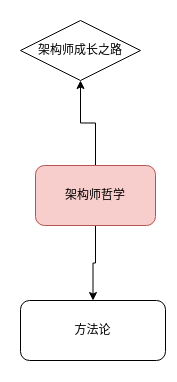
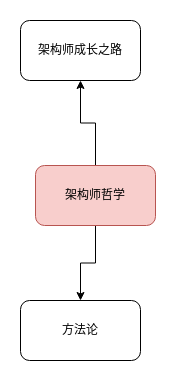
node "架构师成长之路": shape diamond -> rounded rectangle
node "方法论": size 145x60 -> 120x60
